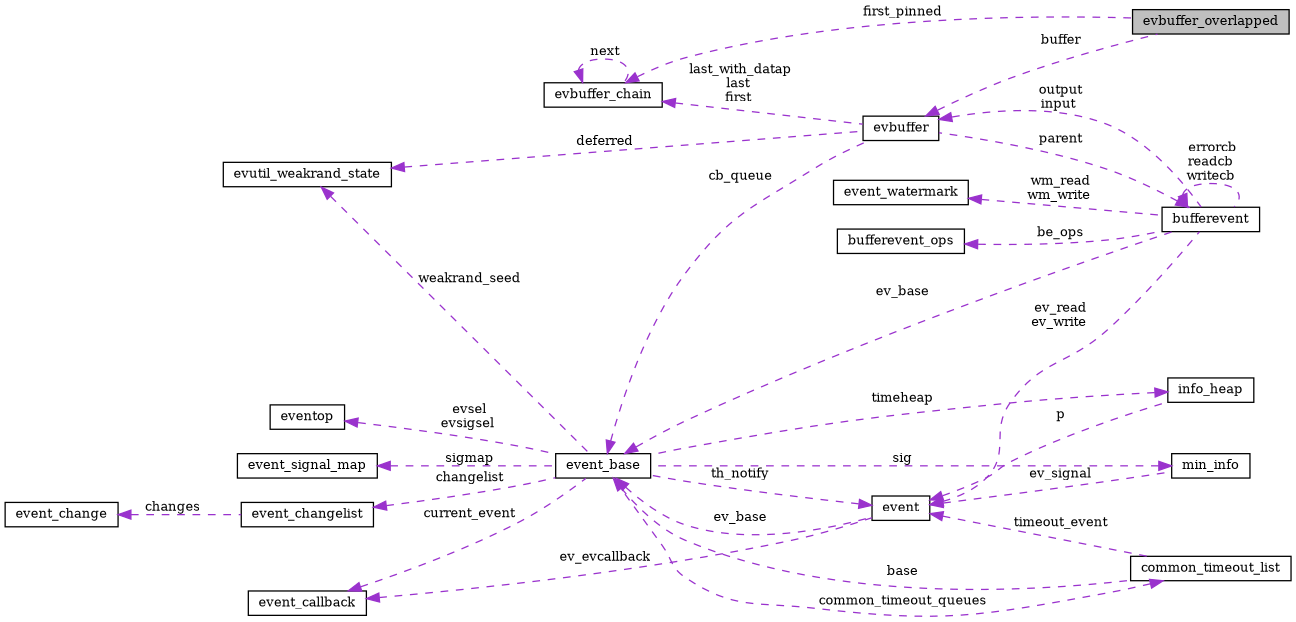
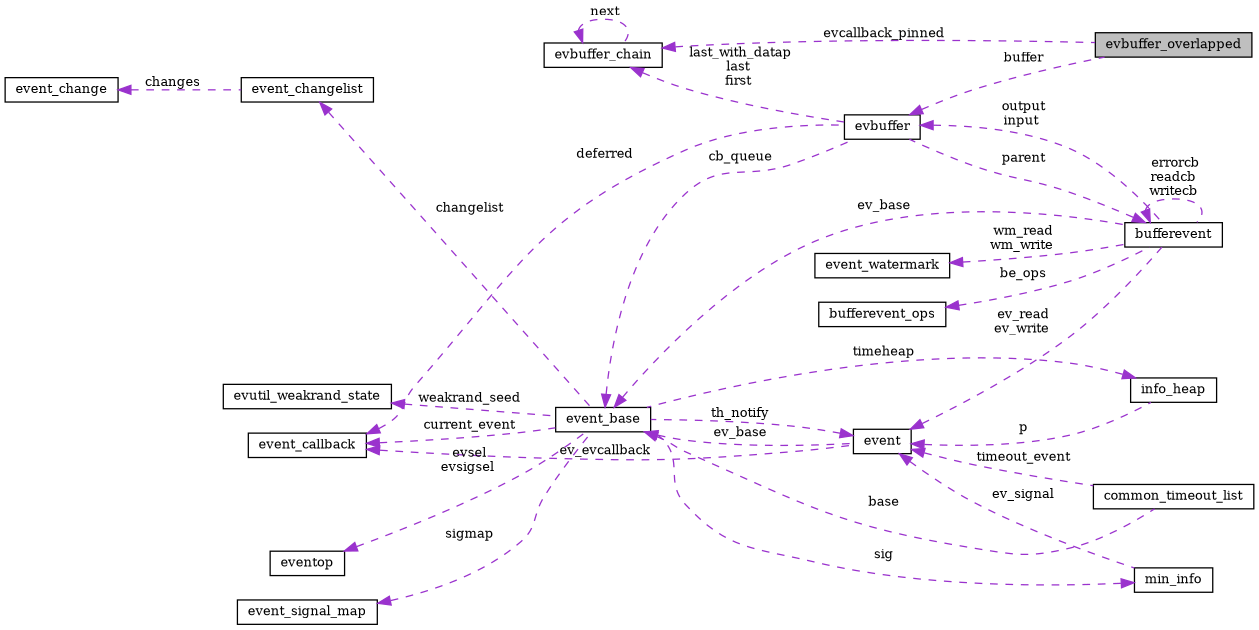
edge "evbuffer_overlapped" -> "evbuffer_chain": label " first_pinned" -> " evcallback_pinned"
edge "evbuffer" -> "evutil_weakrand_state": now "evbuffer" -> "event_callback"
edge "event_base" -> "common_timeout_list": removed, label "common_timeout_queues"
